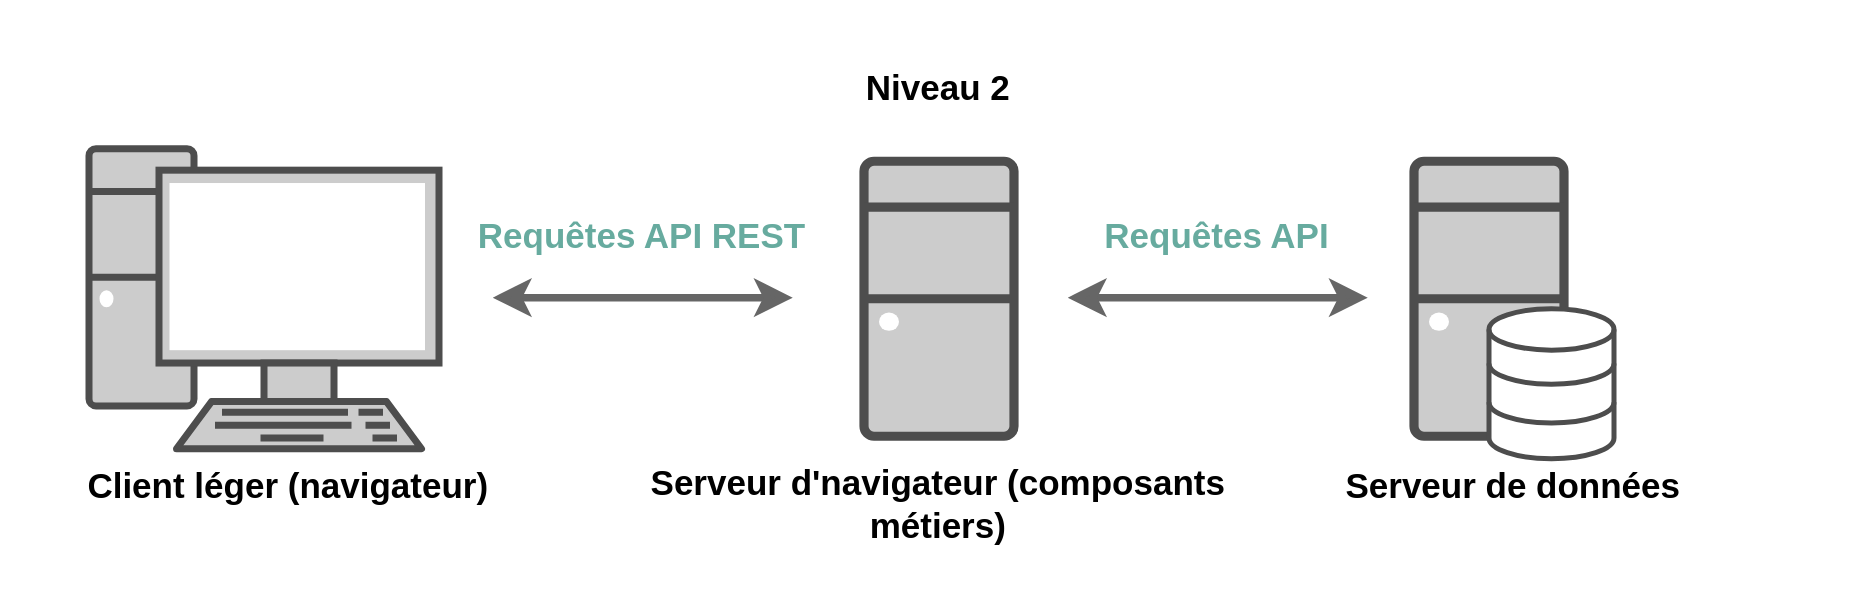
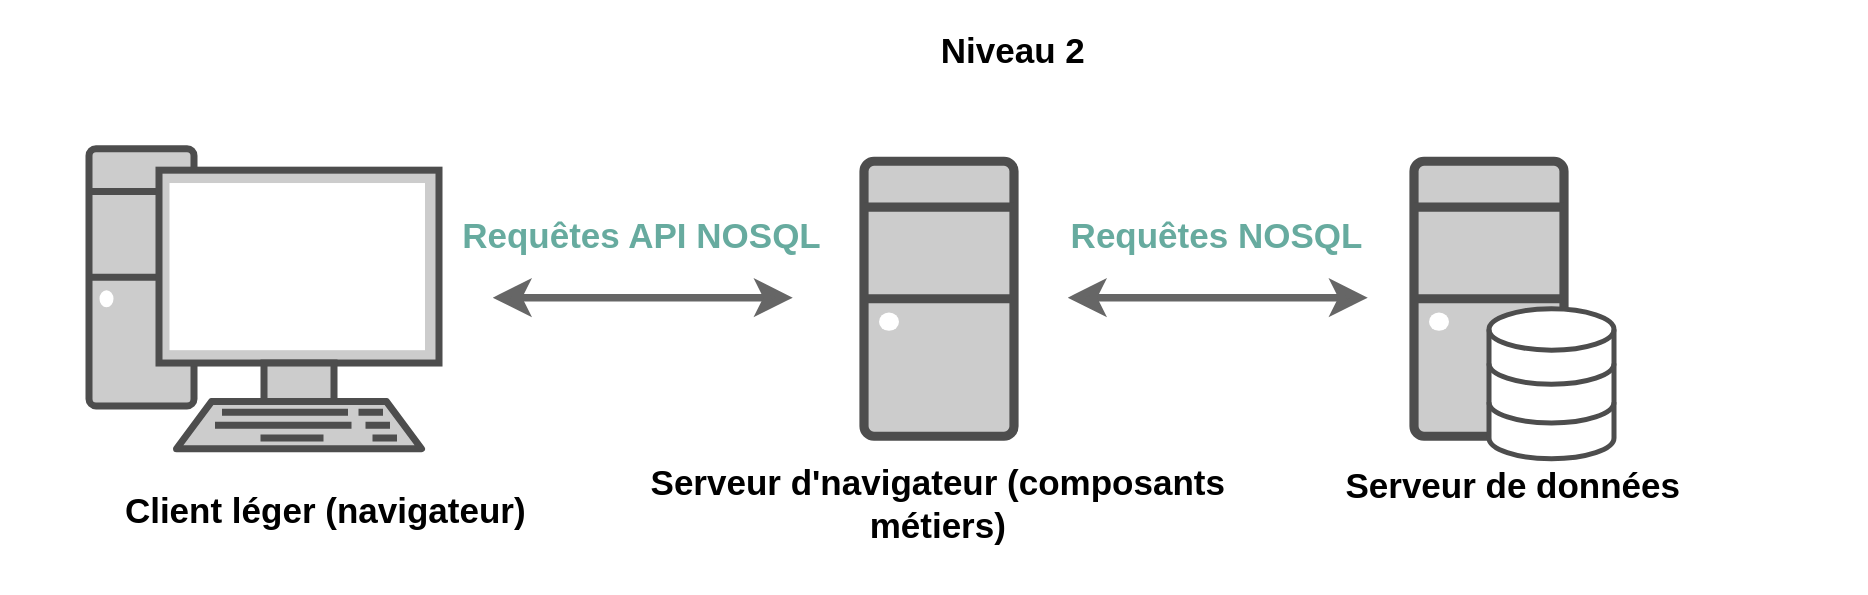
node "Niveau 2": moved (939, 89) -> (1014, 51)
node "Requêtes API REST": label "Requêtes API REST" -> "Requêtes API NOSQL"
node "Requêtes API": label "Requêtes API" -> "Requêtes NOSQL"
node "Client léger (navigateur)": moved (289, 486) -> (326, 511)
